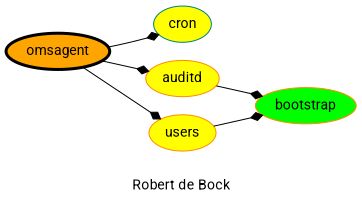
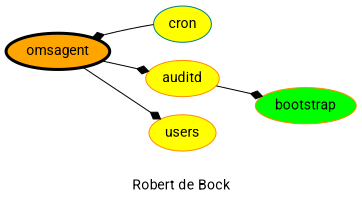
edge "omsagent" -> "cron": reversed
edge "users" -> "bootstrap": removed
